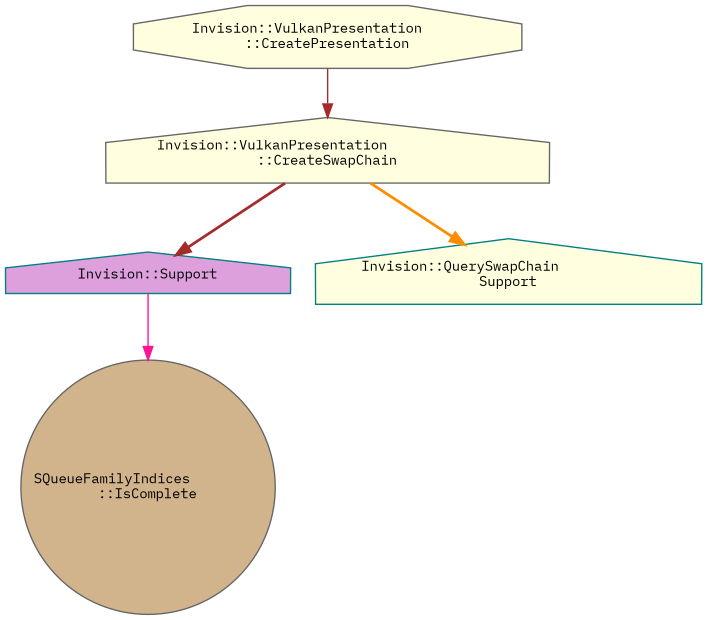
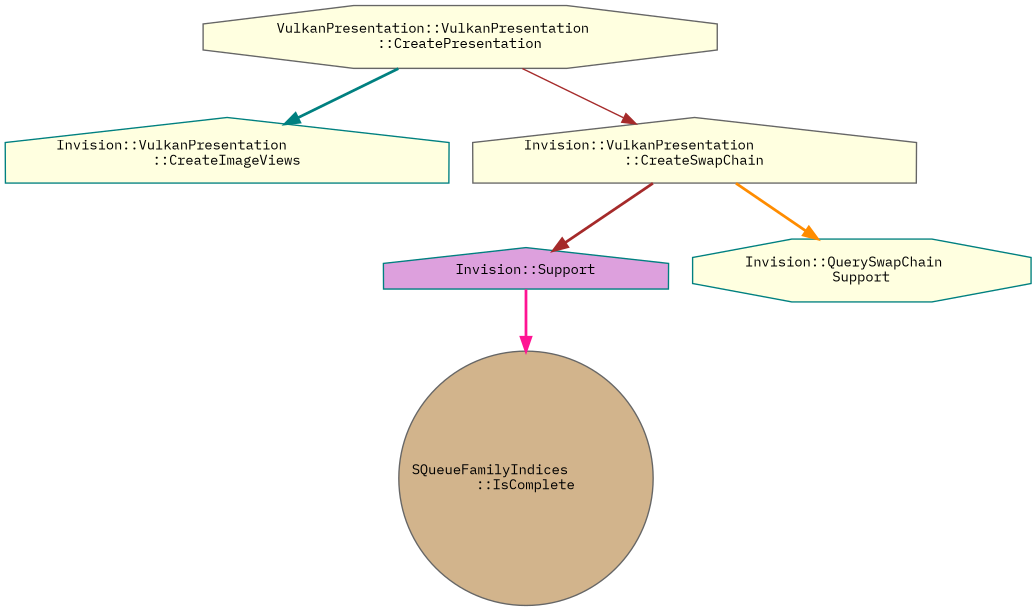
node "Invision::VulkanPresentation ::CreatePresentation": label "Invision::VulkanPresentation ::CreatePresentation" -> "VulkanPresentation::VulkanPresentation ::CreatePresentation"
node "Invision::VulkanPresentation ::CreateImageViews": added
node "Invision::QuerySwapChain Support": shape house -> octagon
edge "Invision::Support" -> "SQueueFamilyIndices ::IsComplete": style solid -> bold
